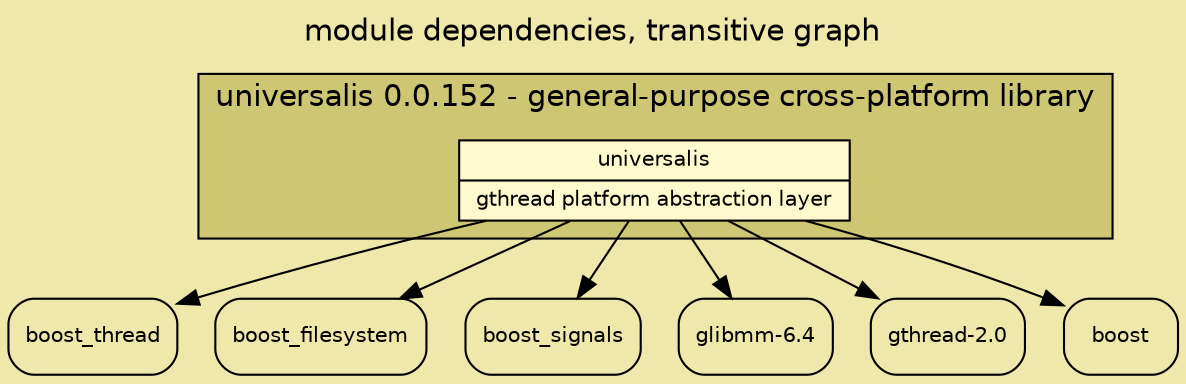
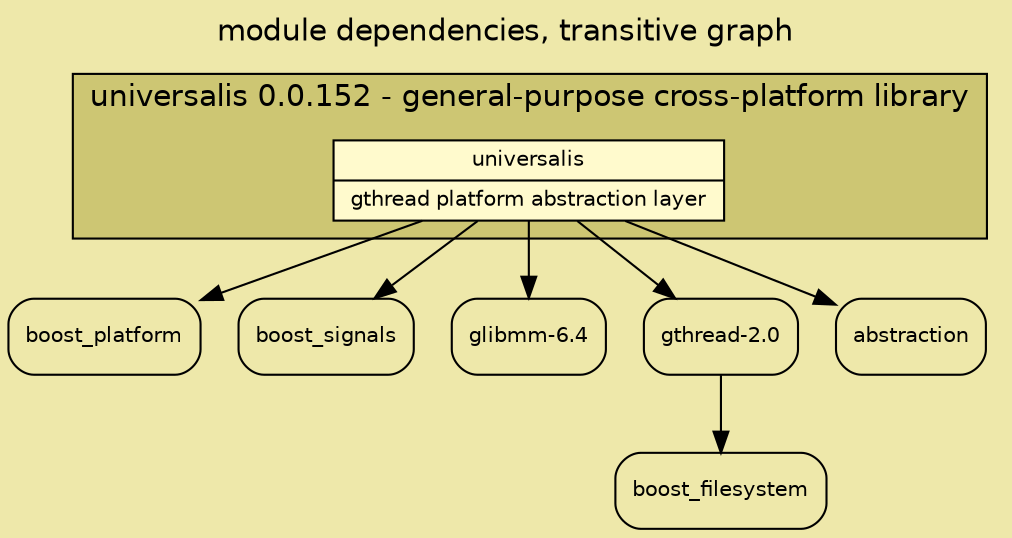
edge "universalis" -> "boost_filesystem": now "gthread-2.0" -> "boost_filesystem"
node "boost_thread": label "boost_thread" -> "boost_platform"
node "boost": label "boost" -> "abstraction"
